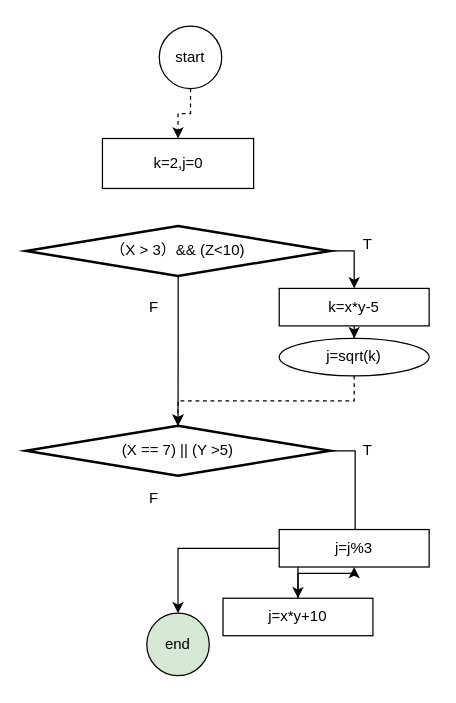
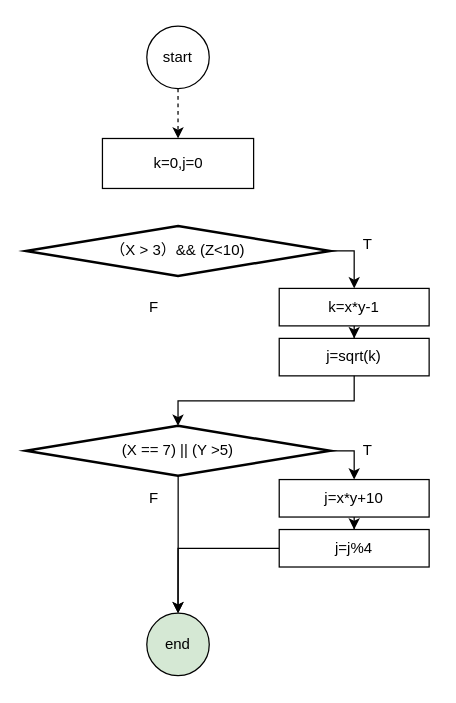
node "start": moved (191, 57) -> (178, 57)
node "k=2,j=0": label "k=2,j=0" -> "k=0,j=0"
node "k=x*y-5": label "k=x*y-5" -> "k=x*y-1"
edge "（X > 3）&& (Z<10)" -> "(X == 7) || (Y >5)": removed
node "j=sqrt(k)": shape ellipse -> rectangle
edge "j=sqrt(k)" -> "(X == 7) || (Y >5)": style dashed -> solid
edge "(X == 7) || (Y >5)" -> "end": added
node "j=j%3": label "j=j%3" -> "j=j%4"
node "j=x*y+10": moved (298, 617) -> (354, 498)
